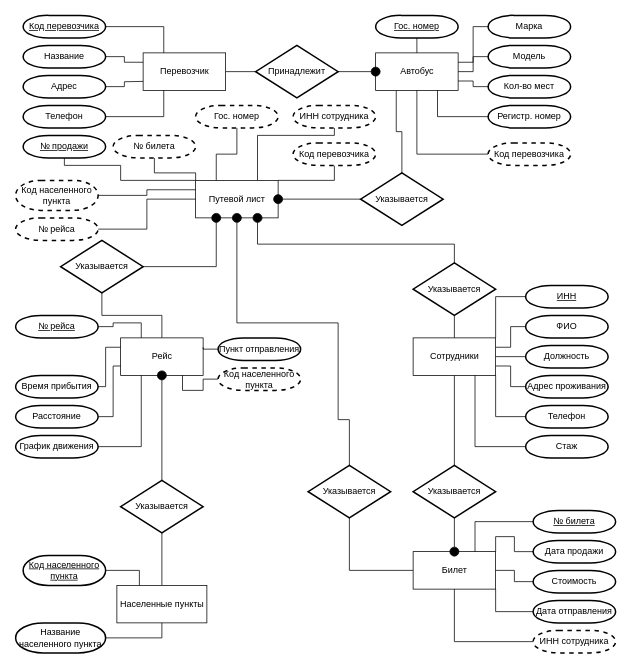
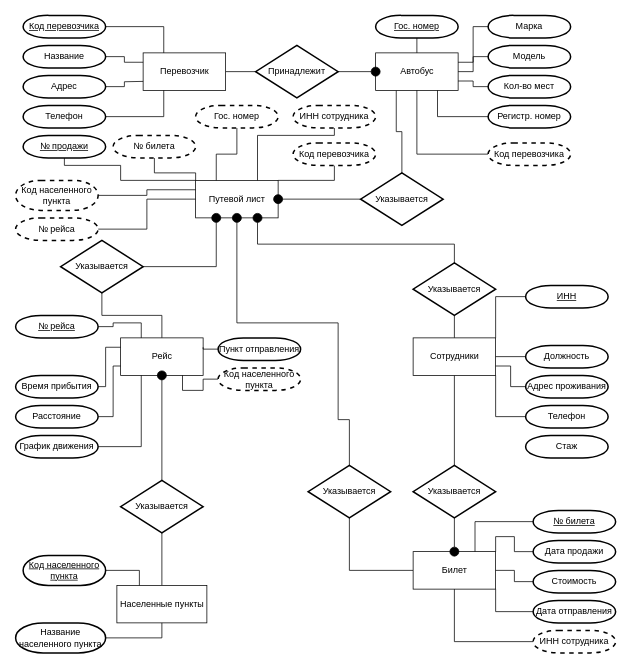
node "ФИО": removed
edge "ФИО" -- "Сотрудники": removed
edge "Сотрудники" -- "Стаж": removed
